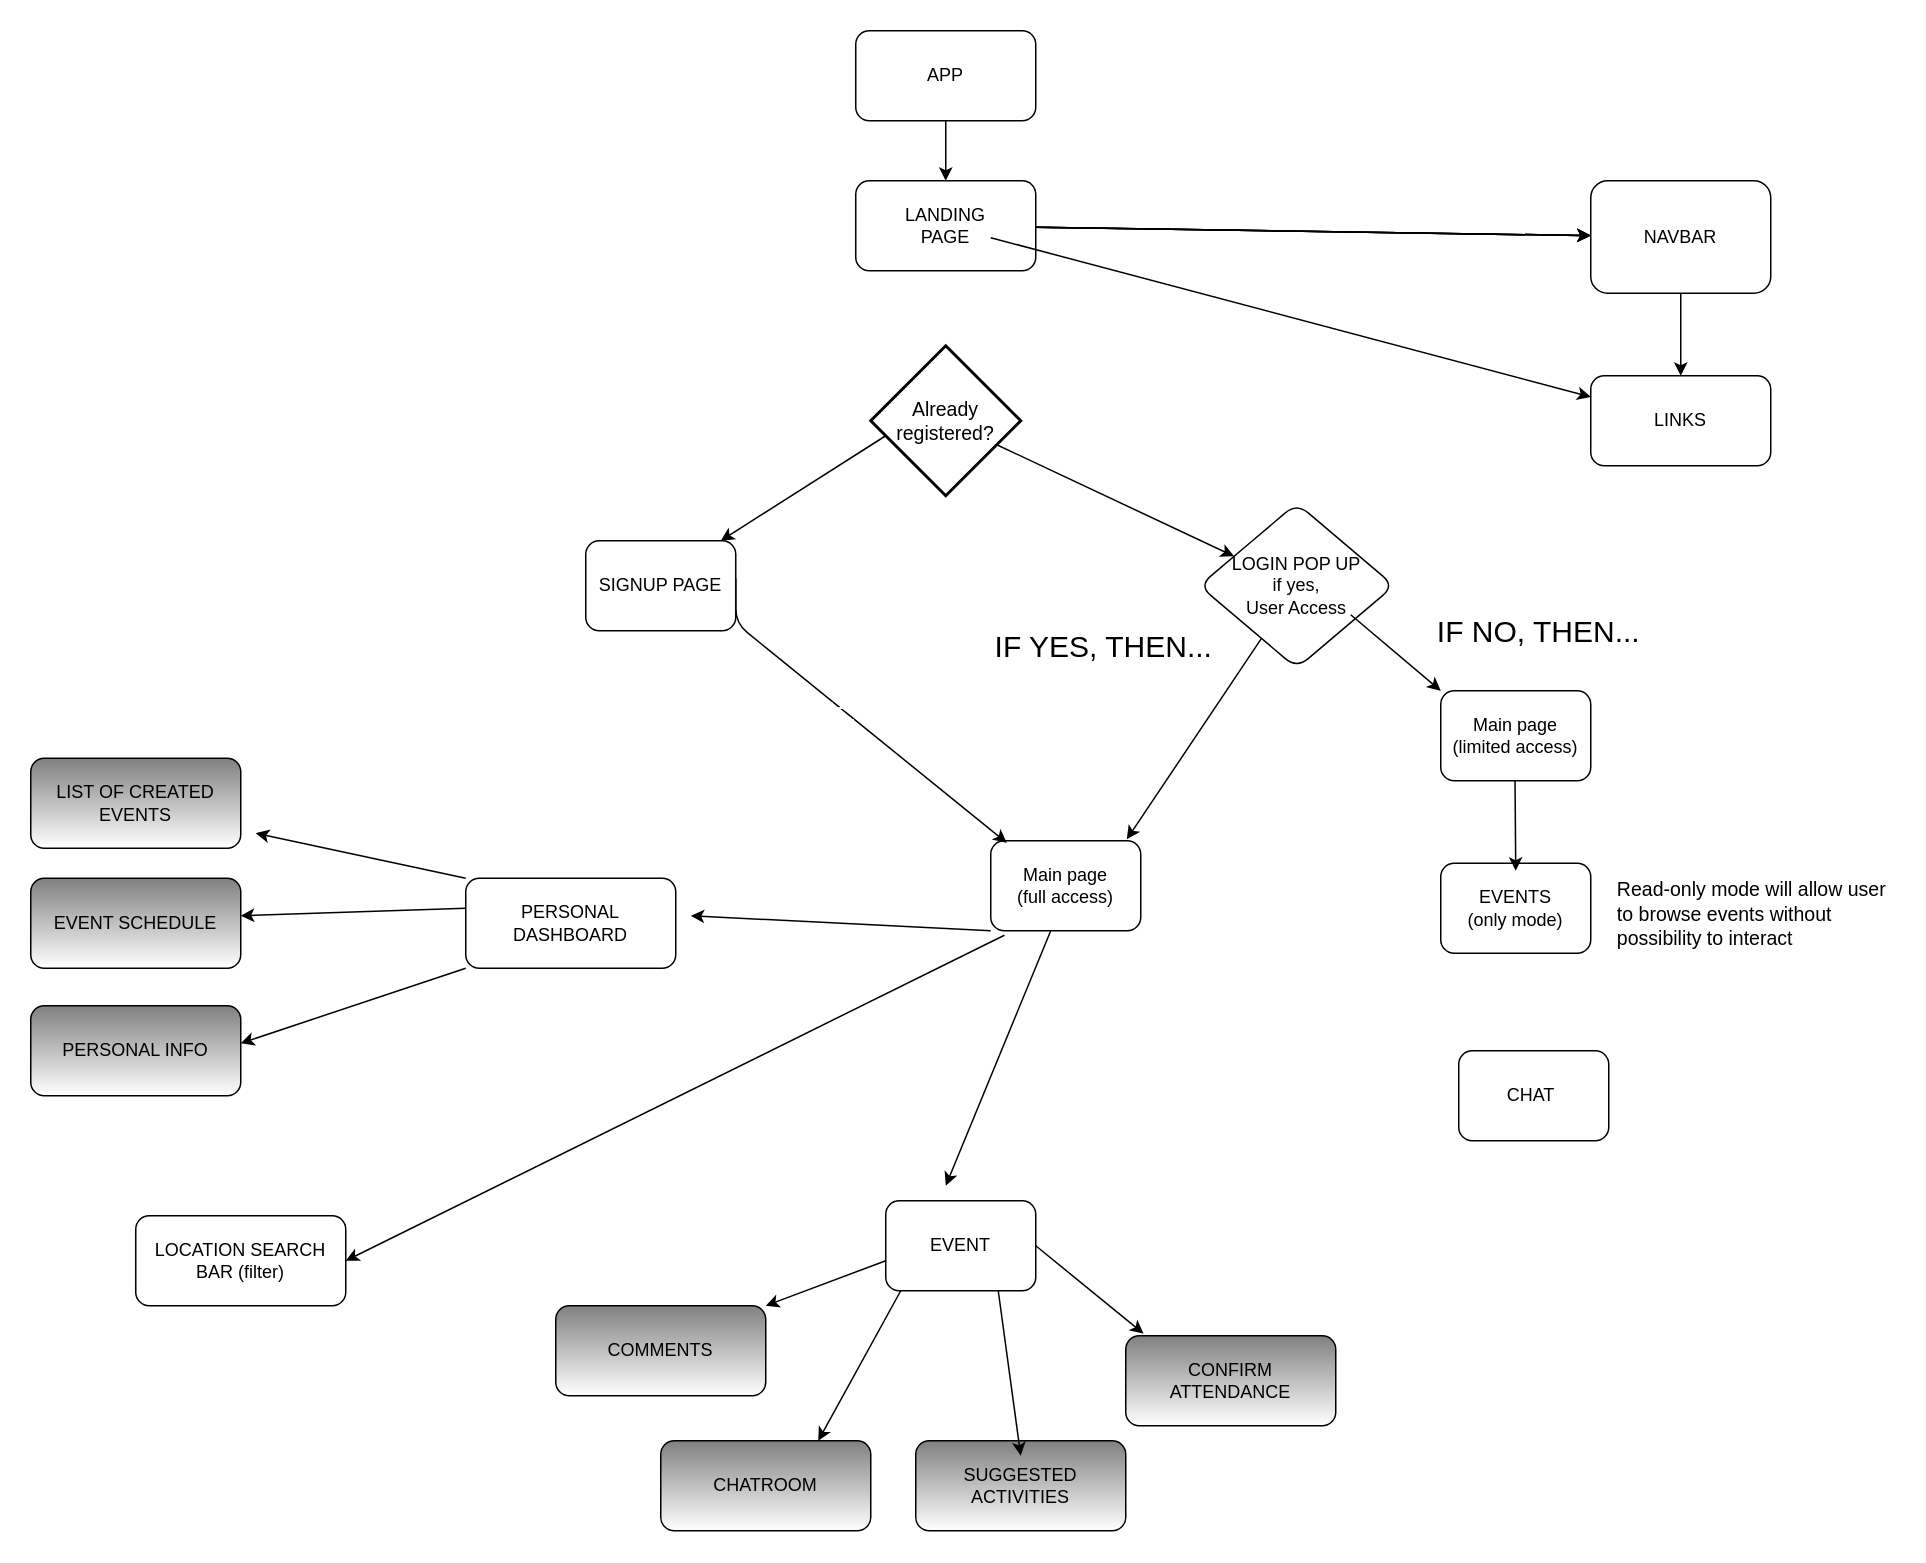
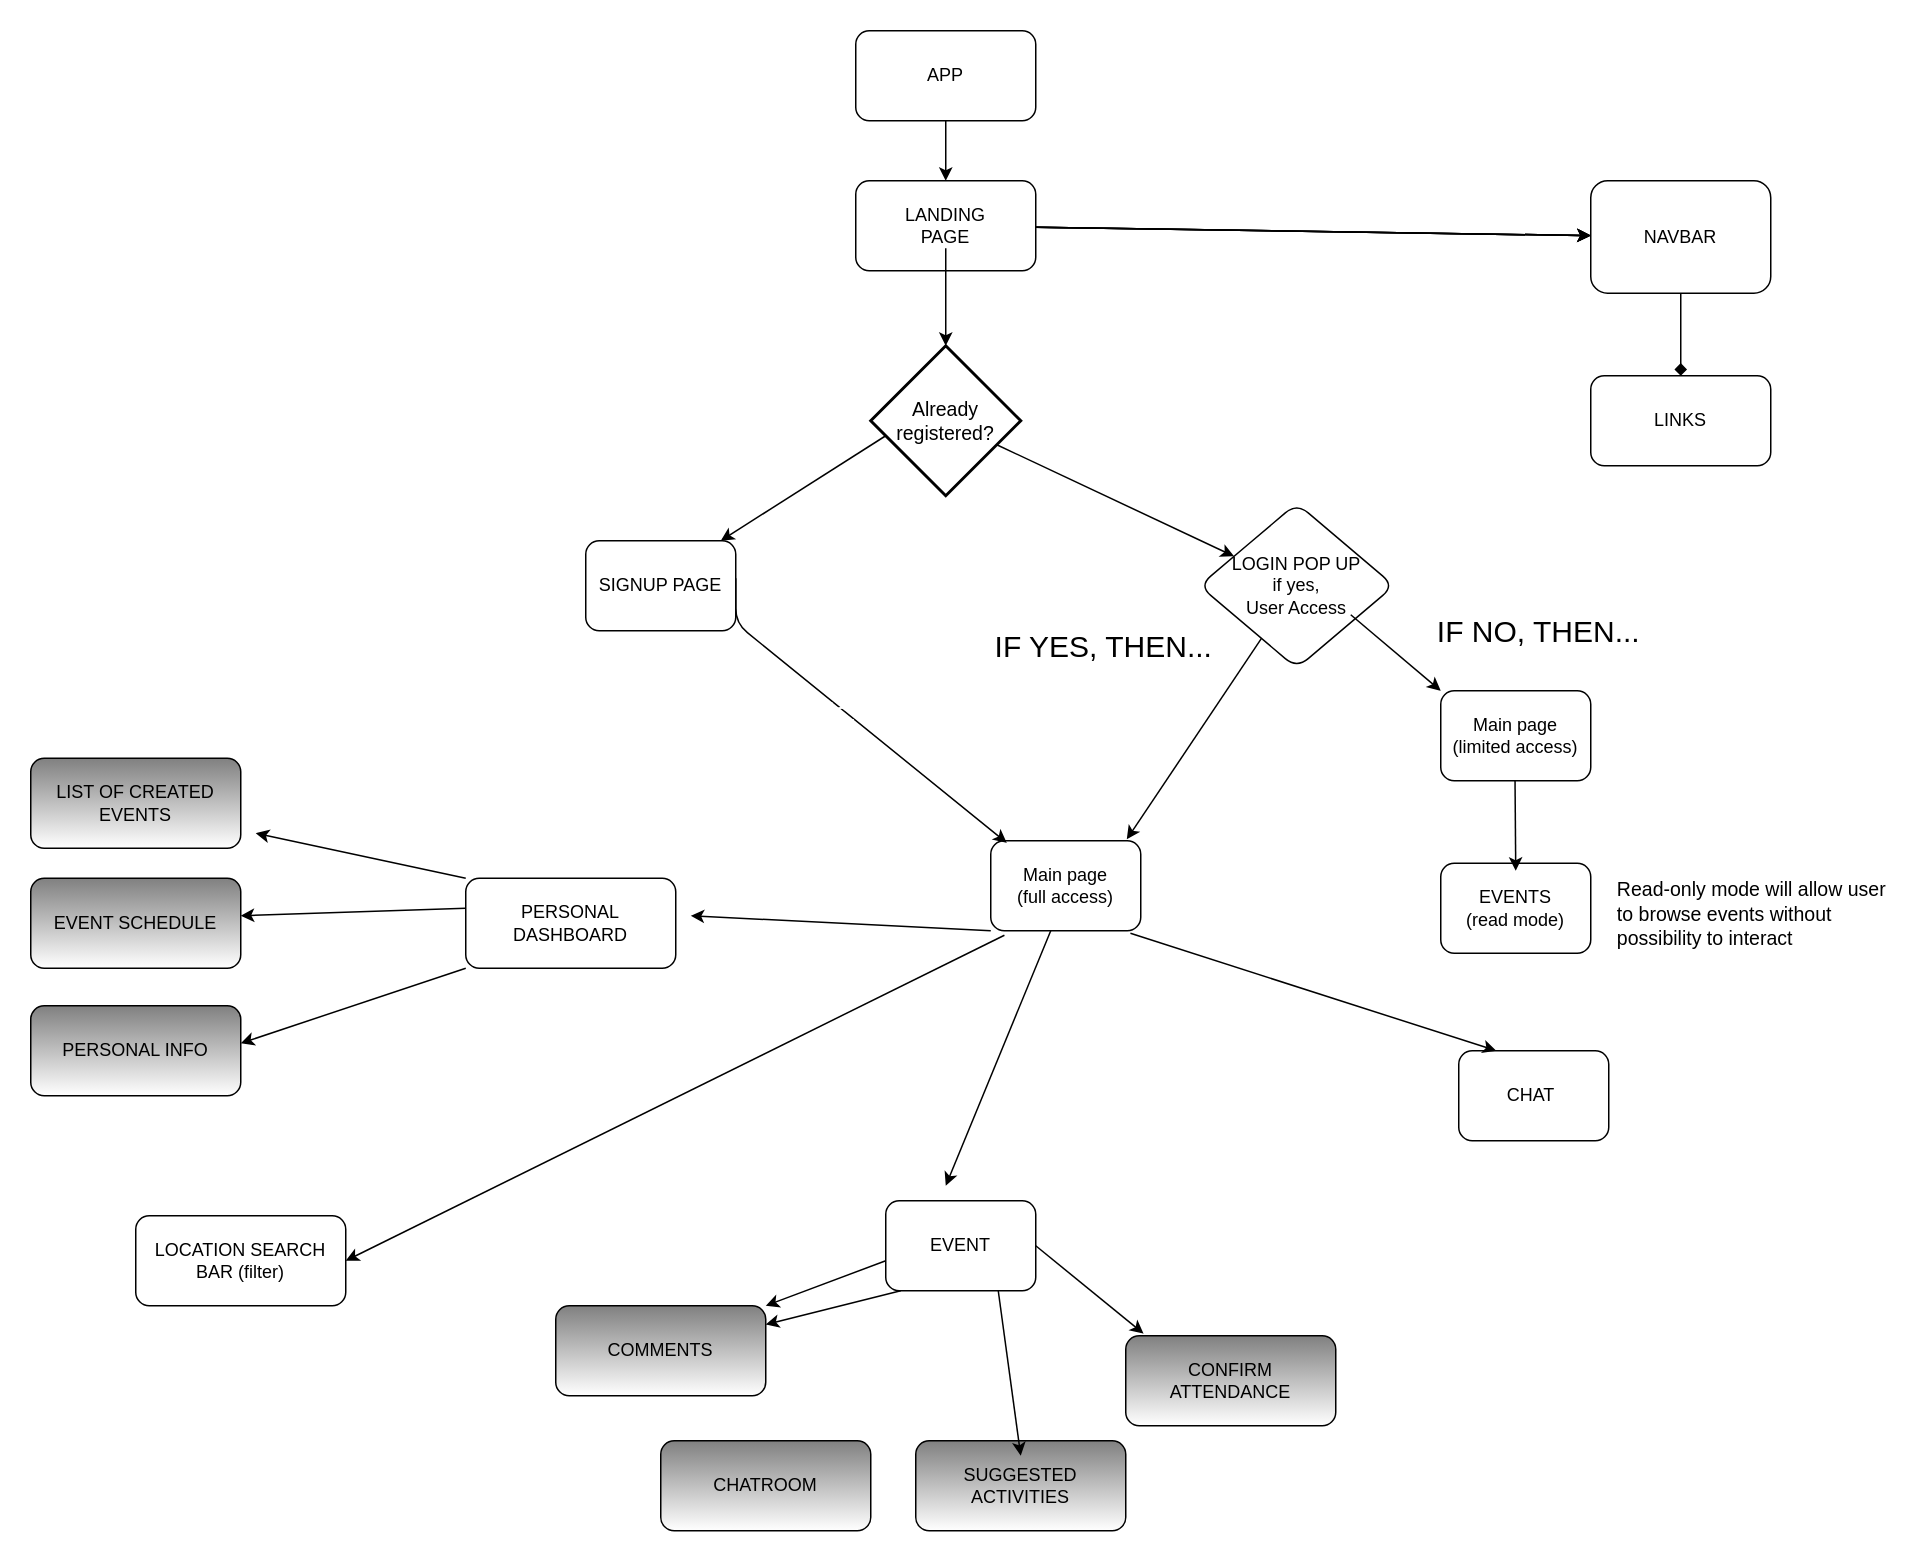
edge "LANDING PAGE" -> "LINKS": now "LANDING PAGE" -> "Already registered?"
edge "NAVBAR" -> "LINKS": arrowhead classic -> diamond
node "EVENTS (only mode)": label "EVENTS (only mode)" -> "EVENTS (read mode)"
edge "Main page (full access)" -> "CHAT": added
edge "EVENT" -> "CHATROOM": now "EVENT" -> "COMMENTS"
